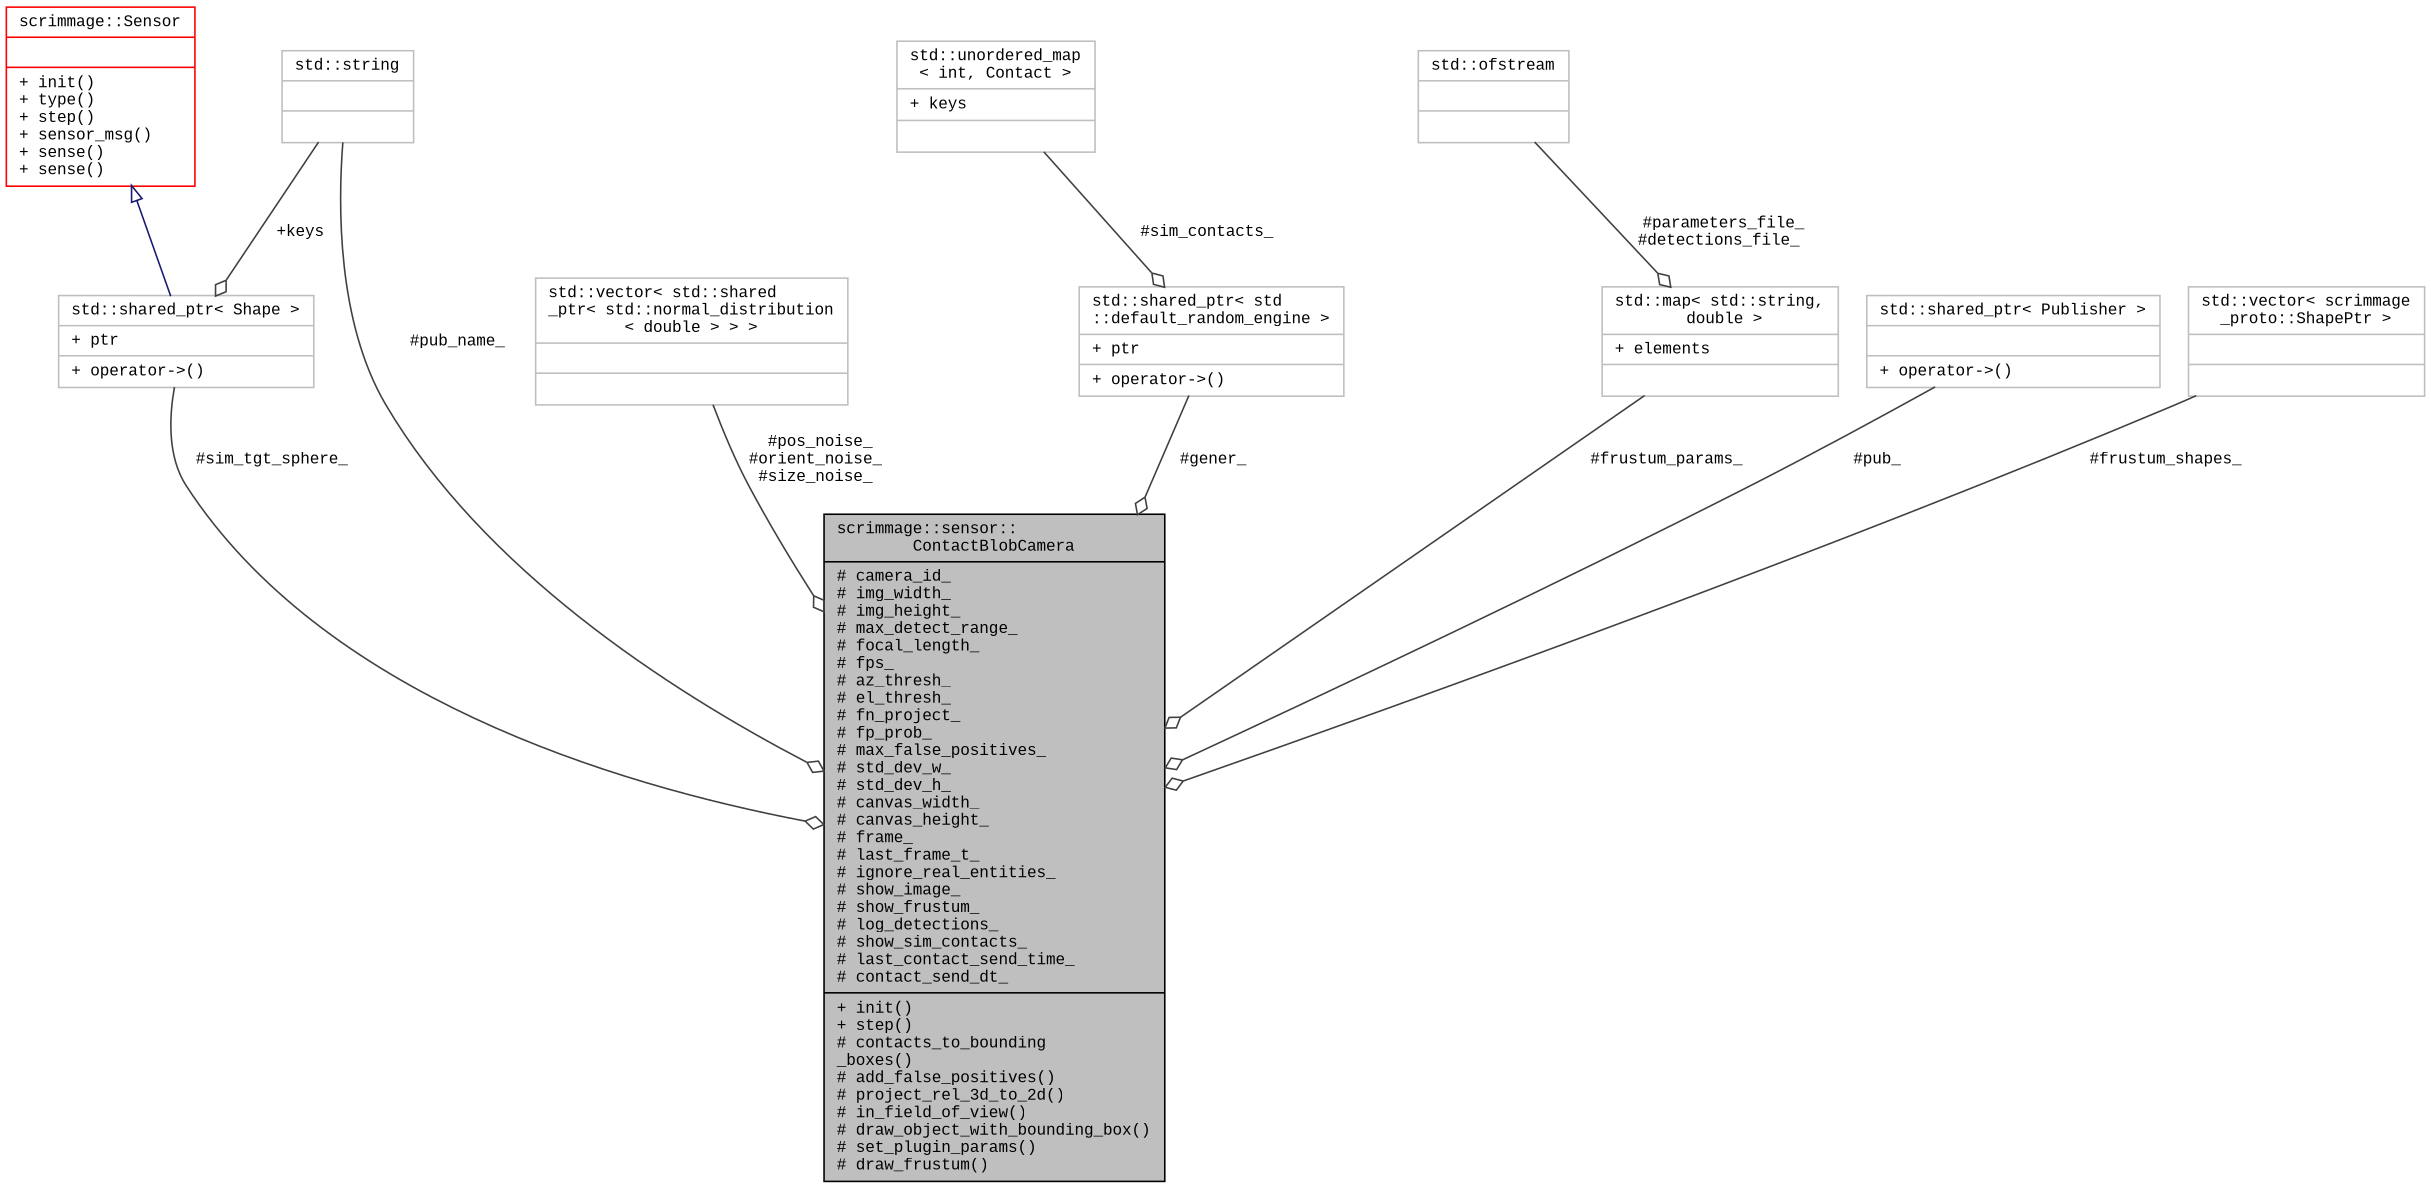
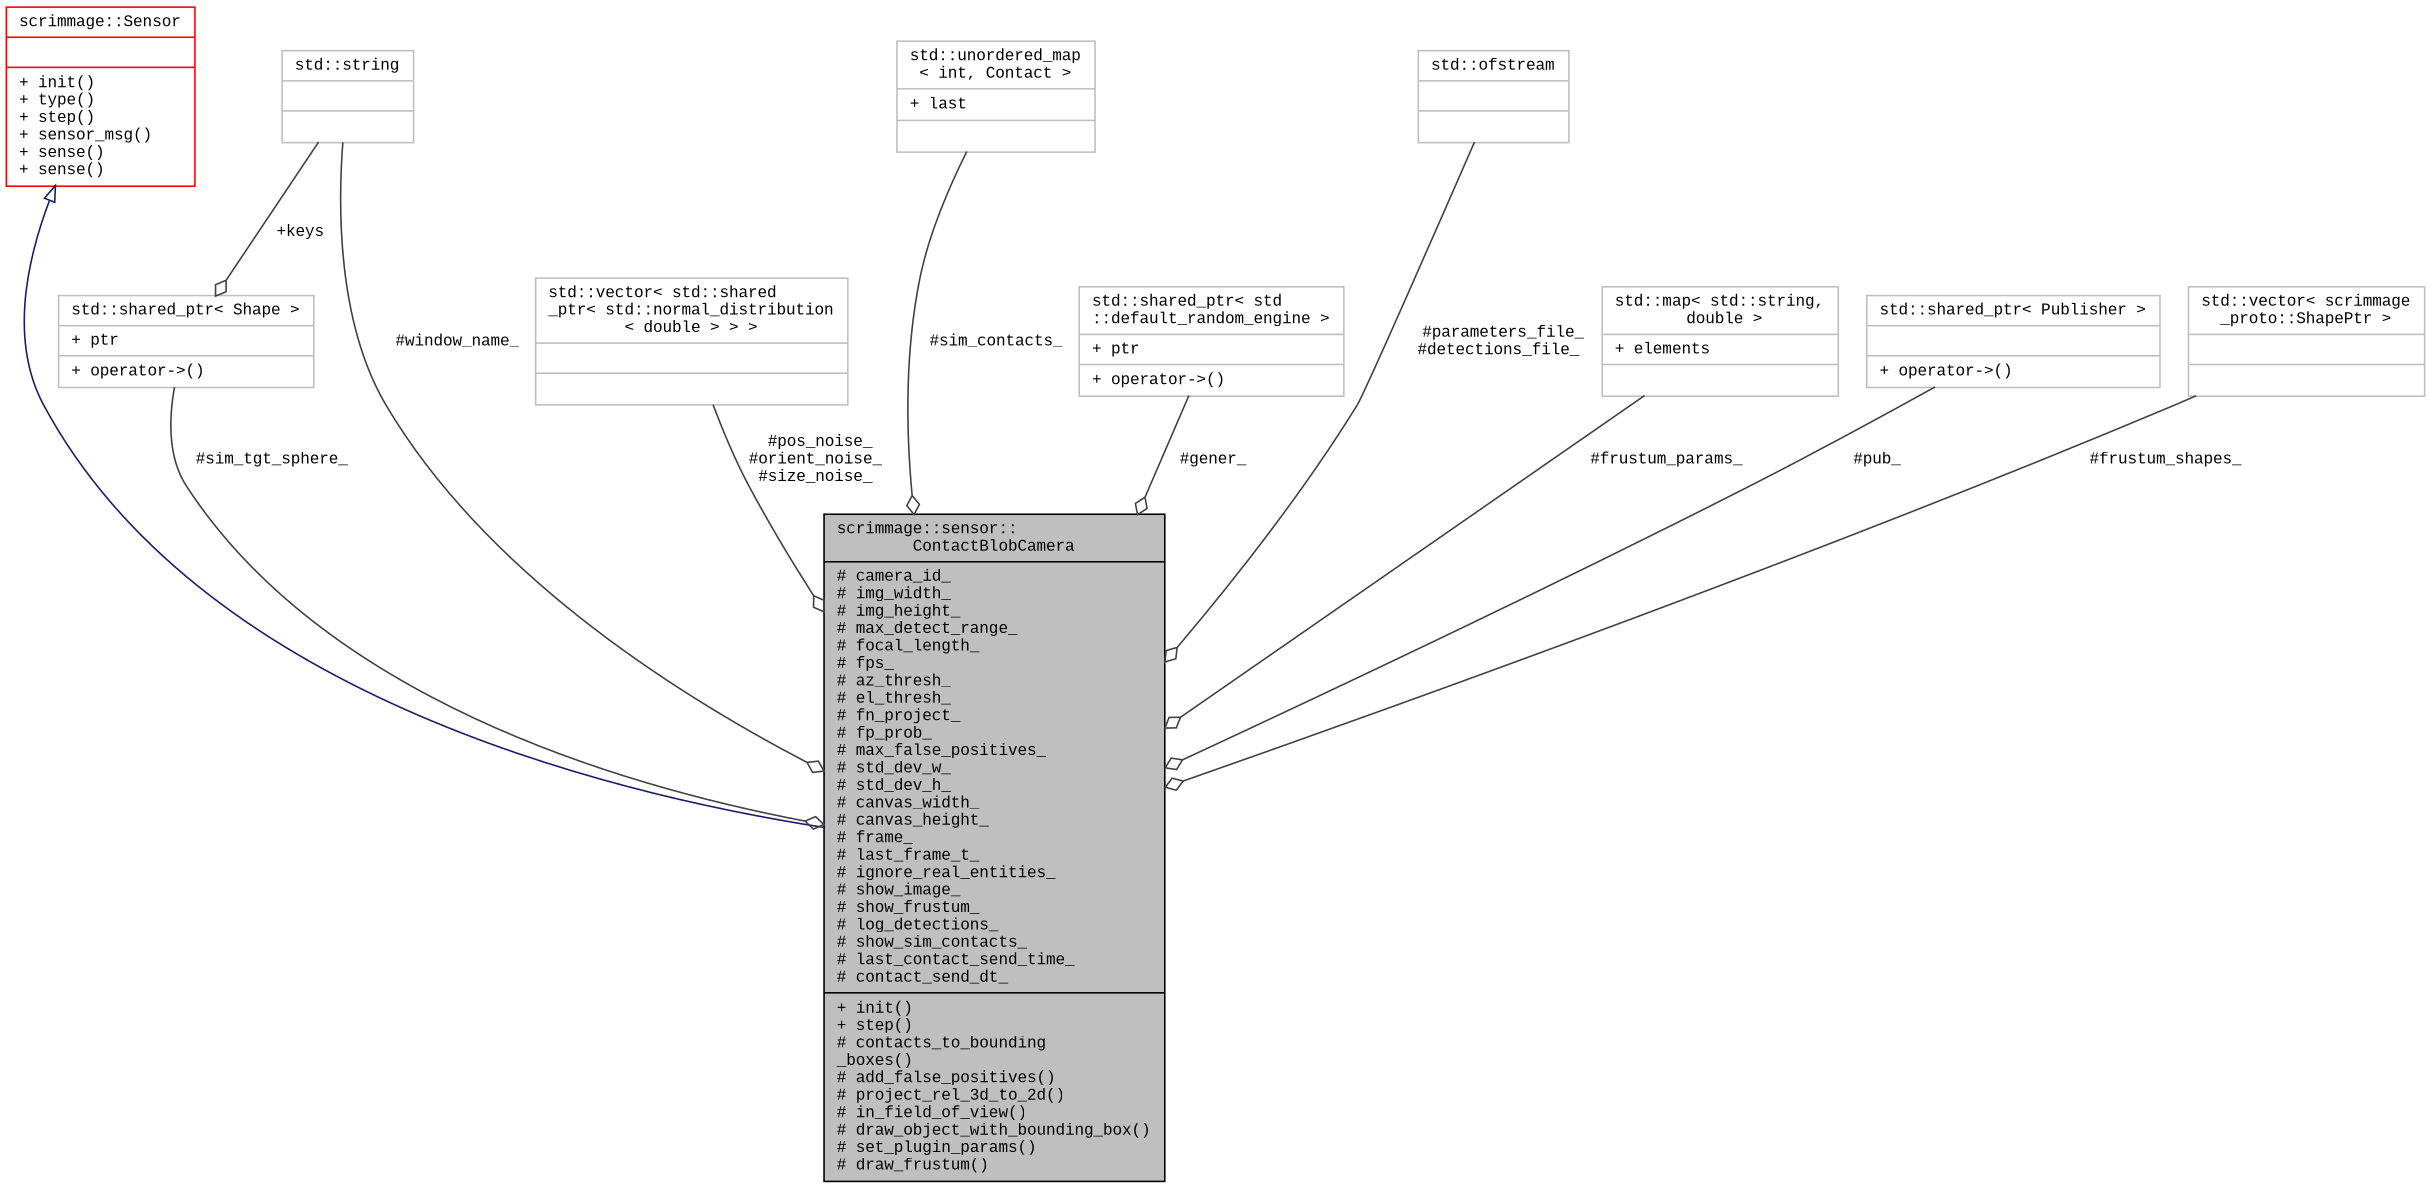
node "std::unordered_map": text "+ keys" -> "+ last"
edge "std::ofstream" -> "std::map< std::string,": now "std::ofstream" -> "scrimmage::sensor::"
edge "std::unordered_map" -> "std::shared_ptr< std": now "std::unordered_map" -> "scrimmage::sensor::"
edge "std::shared_ptr< Shape >" -> "scrimmage::Sensor": now "scrimmage::sensor::" -> "scrimmage::Sensor"
edge "std::string" -> "scrimmage::sensor::": label " #pub_name_" -> " #window_name_"
